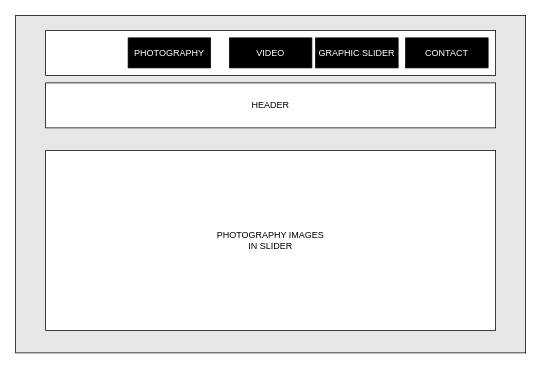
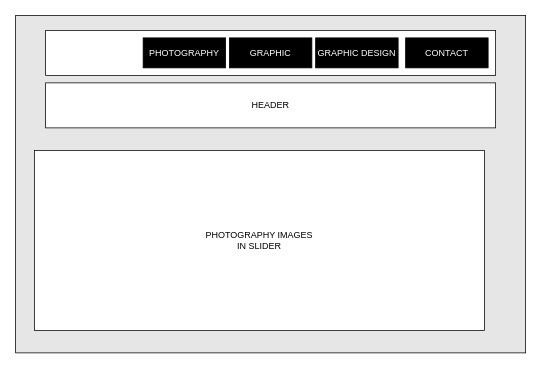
node "PHOTOGRAPHY": moved (169, 53) -> (184, 53)
node "VIDEO": label "VIDEO" -> "GRAPHIC"
node "GRAPHIC SLIDER": label "GRAPHIC SLIDER" -> "GRAPHIC DESIGN"
node "PHOTOGRAPHY IMAGES IN SLIDER": moved (270, 240) -> (259, 240)
